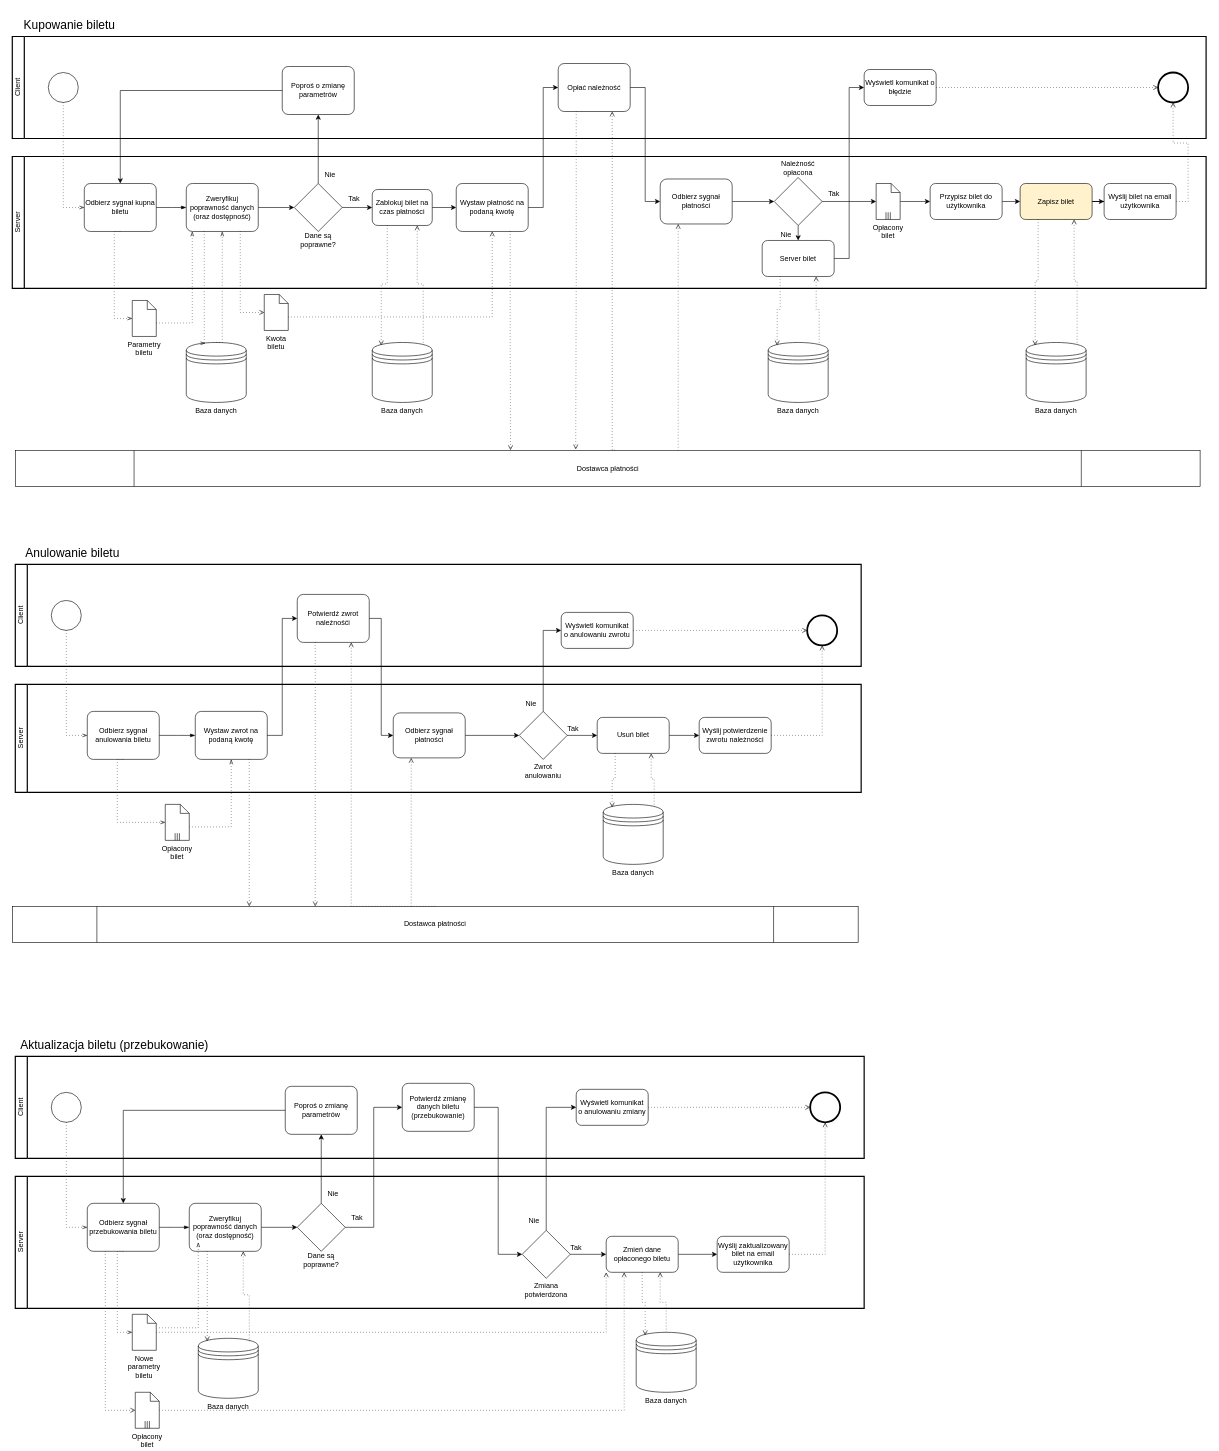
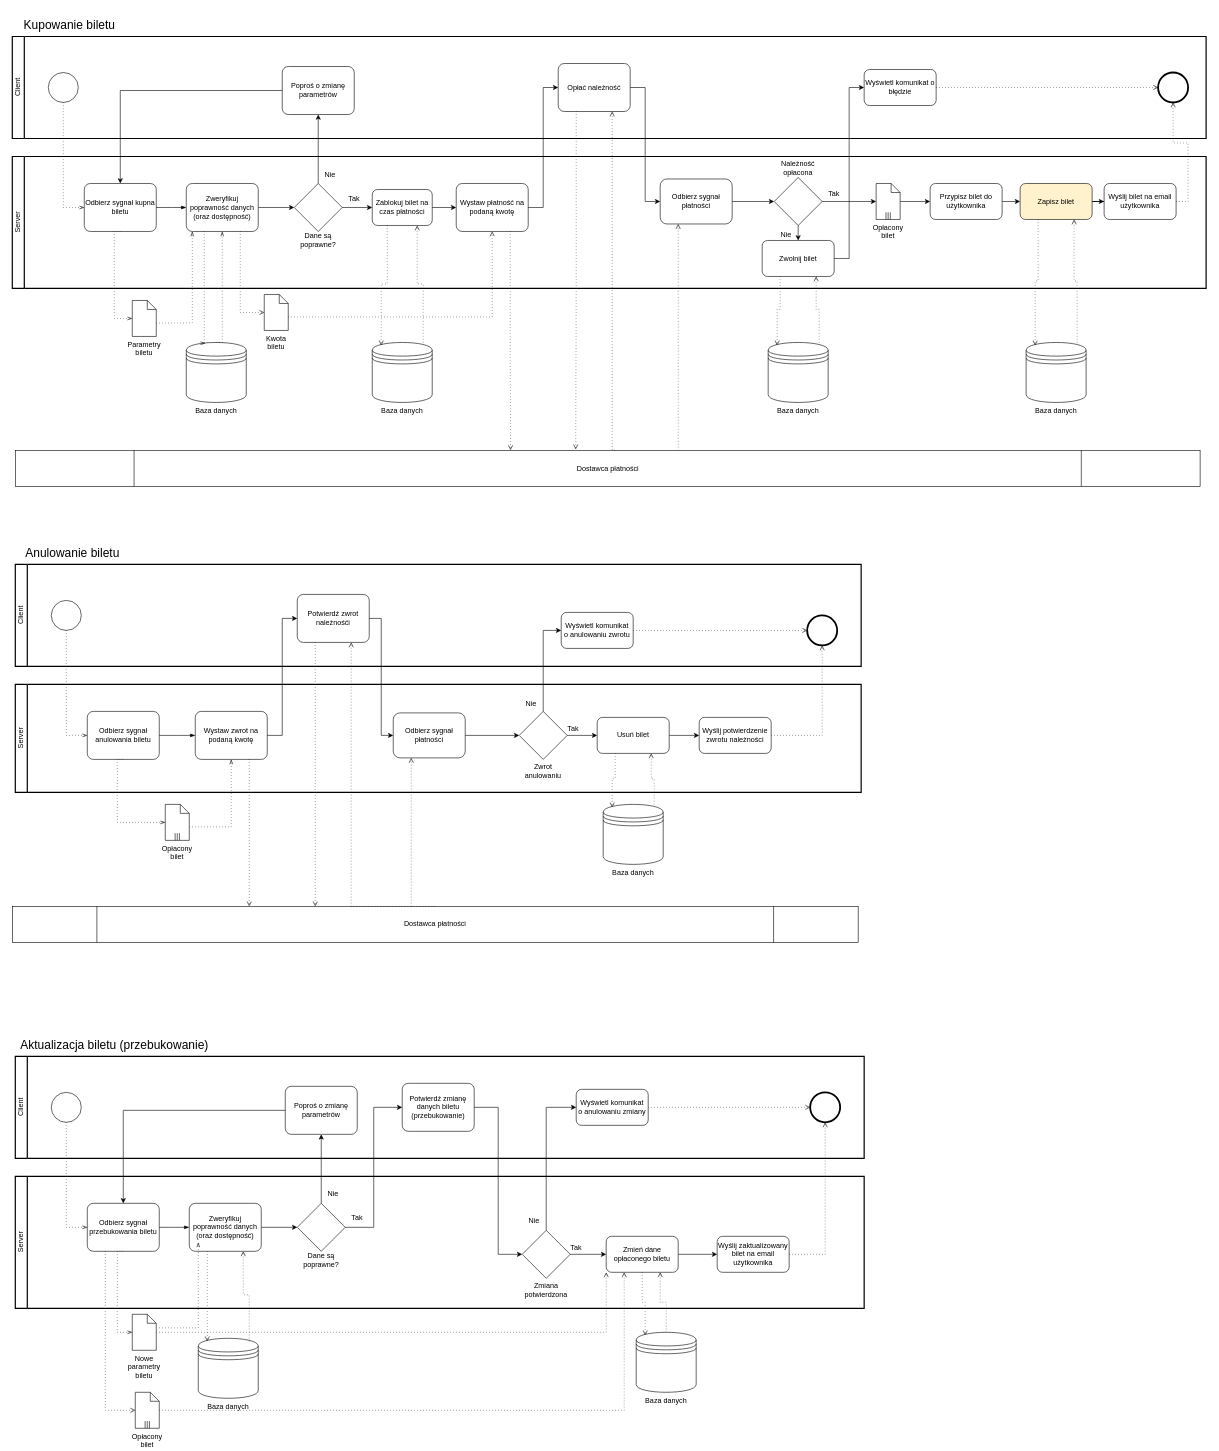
node "Server bilet": label "Server bilet" -> "Zwolnij bilet"
